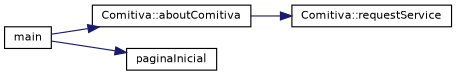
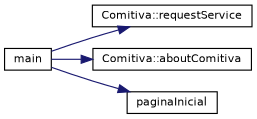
edge "Comitiva::aboutComitiva" -> "Comitiva::requestService": now "main" -> "Comitiva::requestService"
